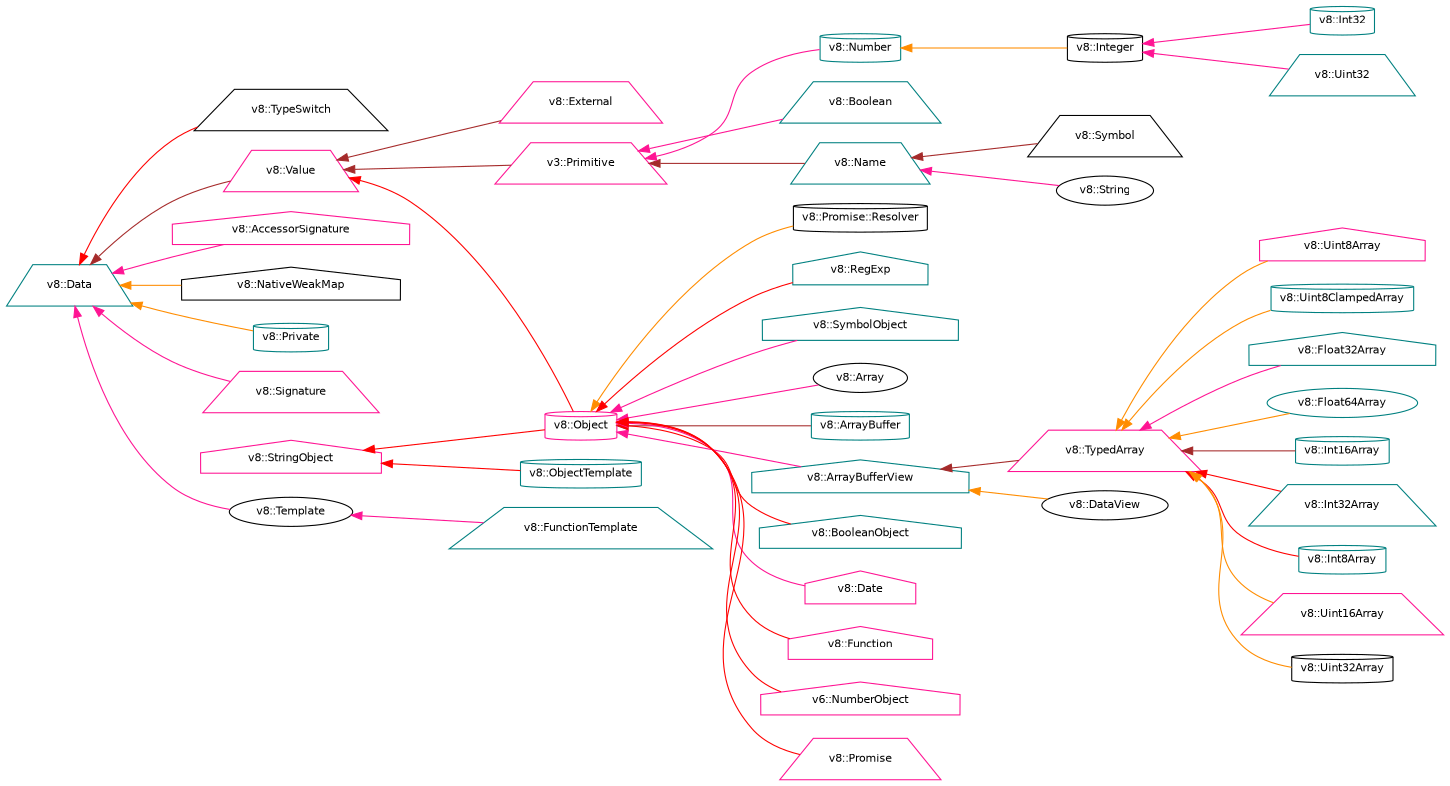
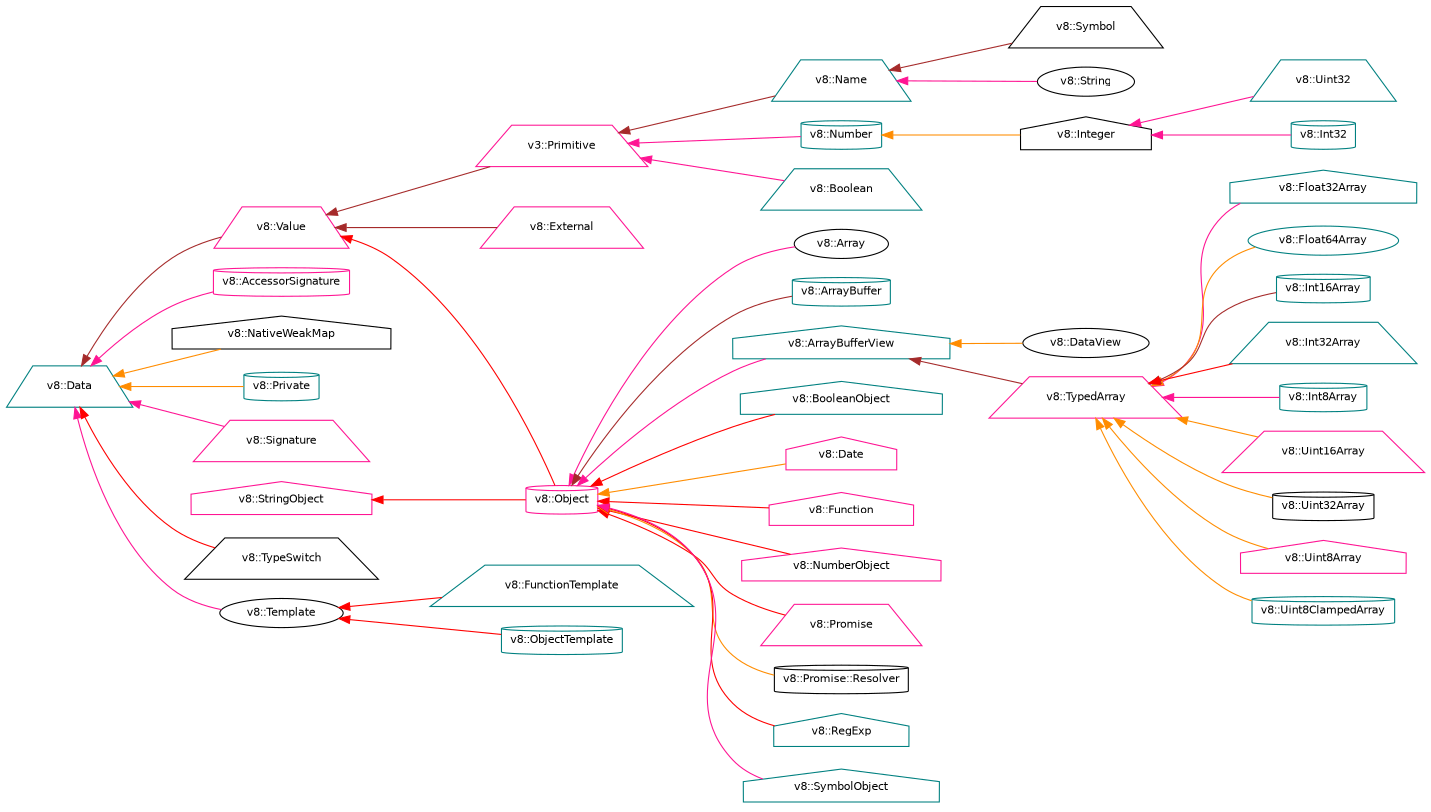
node "v8::Integer": shape cylinder -> house
node "v8::AccessorSignature": shape house -> cylinder
edge "v8::ObjectTemplate" -> "v8::StringObject": now "v8::ObjectTemplate" -> "v8::Template"
edge "v8::Date" -> "v8::Object": color deeppink -> darkorange
edge "v8::FunctionTemplate" -> "v8::Template": color deeppink -> red
edge "v8::Int8Array" -> "v8::TypedArray": color red -> deeppink
node "v6::NumberObject": label "v6::NumberObject" -> "v8::NumberObject"
